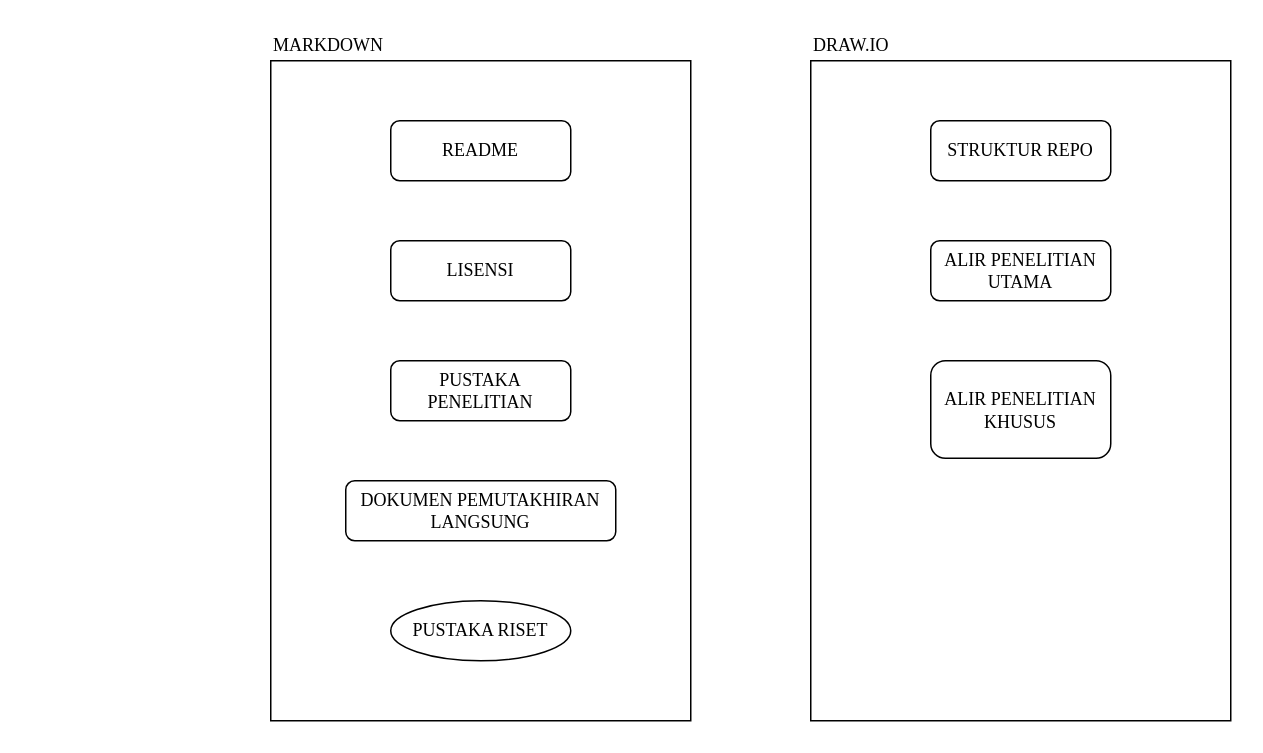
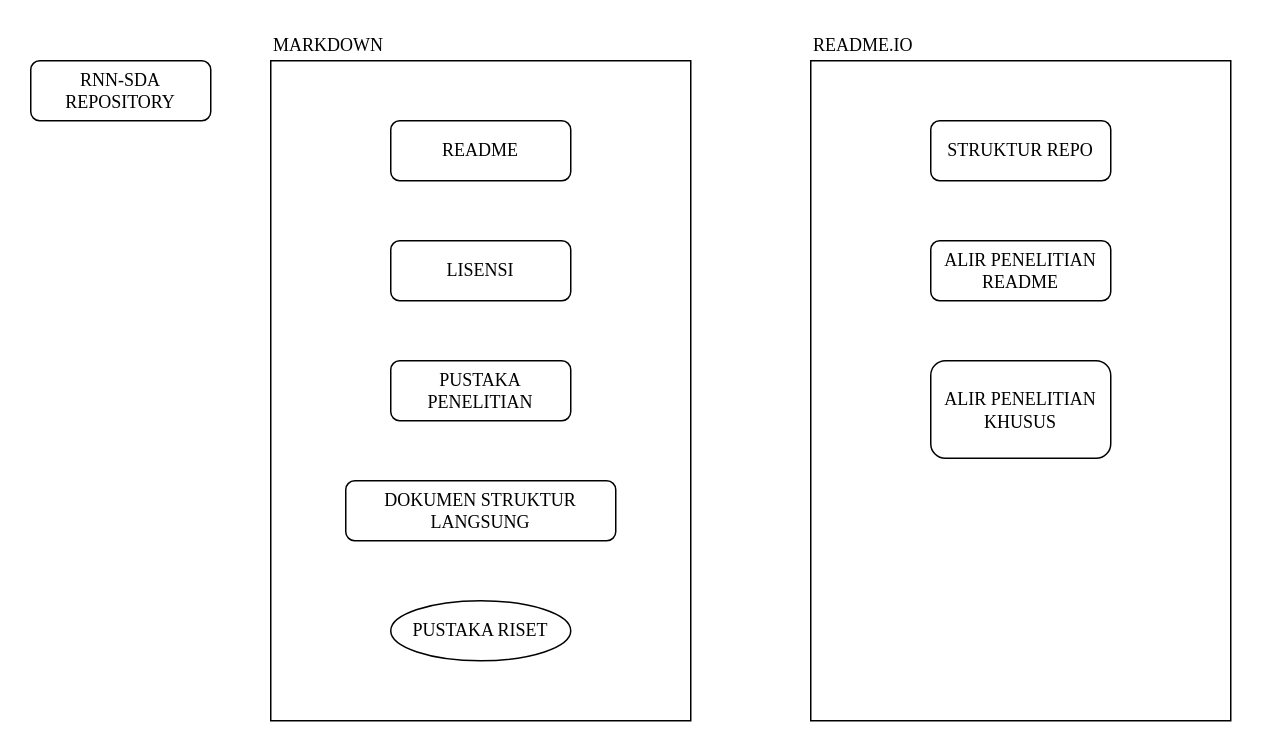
node "DRAW.IO": label "DRAW.IO" -> "README.IO"
node "RNN-SDA REPOSITORY": added
node "ALIR PENELITIAN UTAMA": label "ALIR PENELITIAN UTAMA" -> "ALIR PENELITIAN README"
node "DOKUMEN PEMUTAKHIRAN LANGSUNG": label "DOKUMEN PEMUTAKHIRAN LANGSUNG" -> "DOKUMEN STRUKTUR LANGSUNG"
